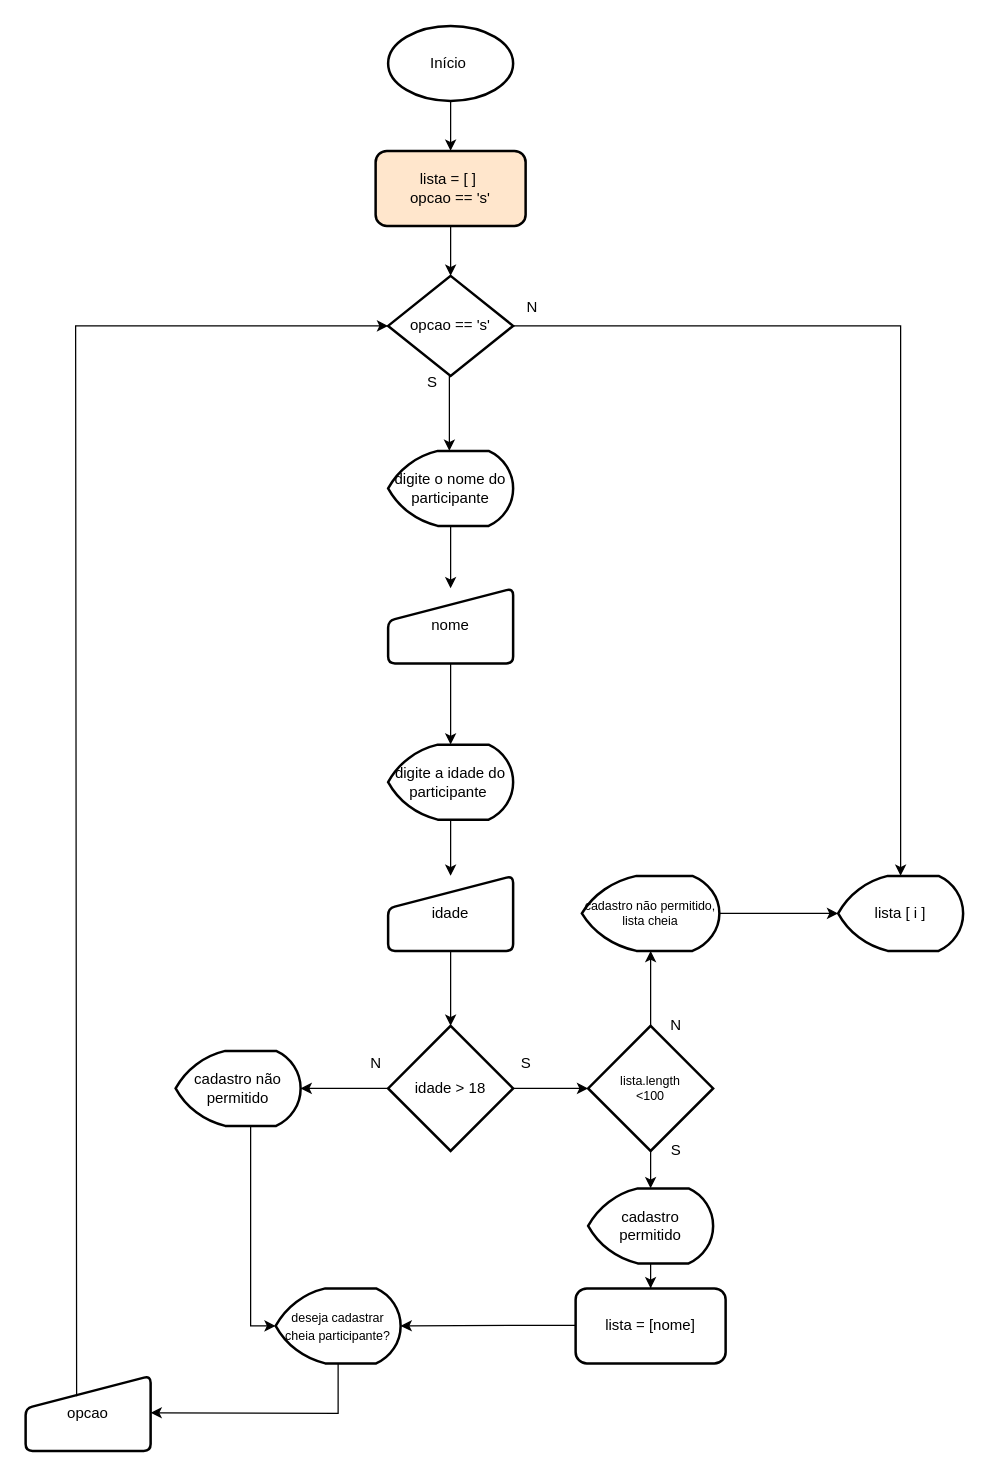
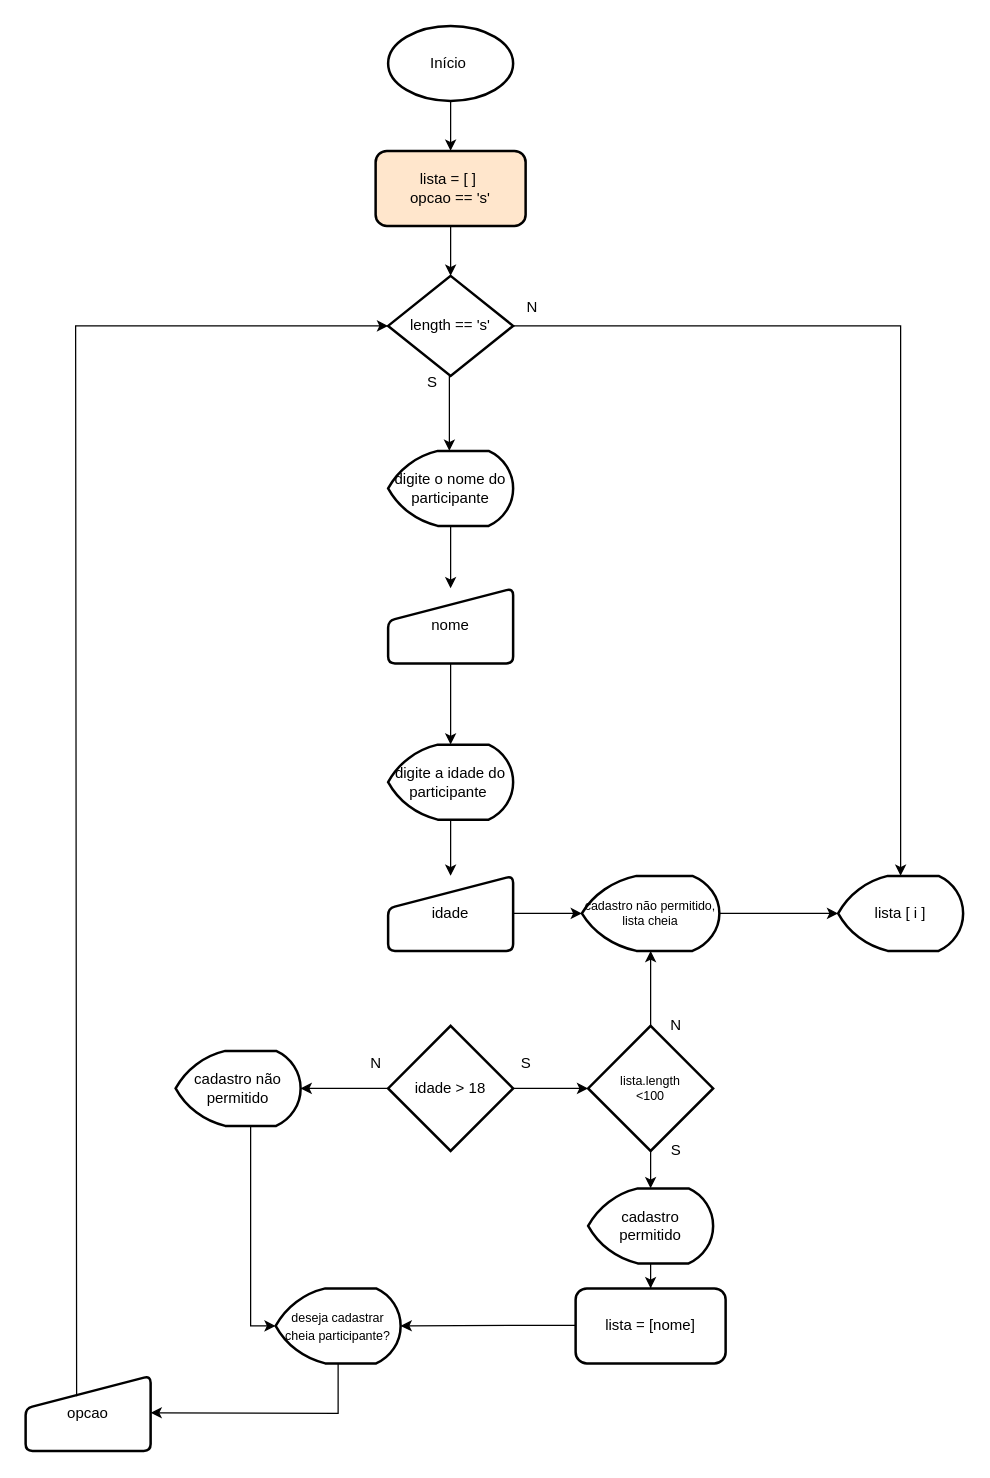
node "opcao == 's'": label "opcao == 's'" -> "length == 's'"
edge "idade" -> "idade > 18": now "idade" -> "cadastro não permitido, lista cheia"
